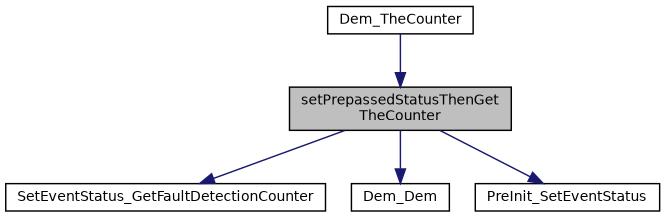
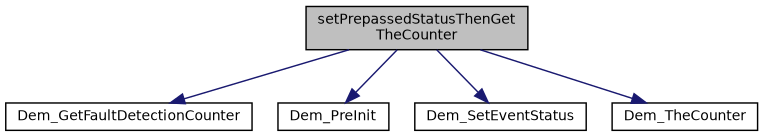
edge "Dem_TheCounter" -> "setPrepassedStatusThenGet TheCounter": reversed
node "SetEventStatus_GetFaultDetectionCounter": label "SetEventStatus_GetFaultDetectionCounter" -> "Dem_GetFaultDetectionCounter"
node "Dem_Dem": label "Dem_Dem" -> "Dem_PreInit"
node "PreInit_SetEventStatus": label "PreInit_SetEventStatus" -> "Dem_SetEventStatus"
